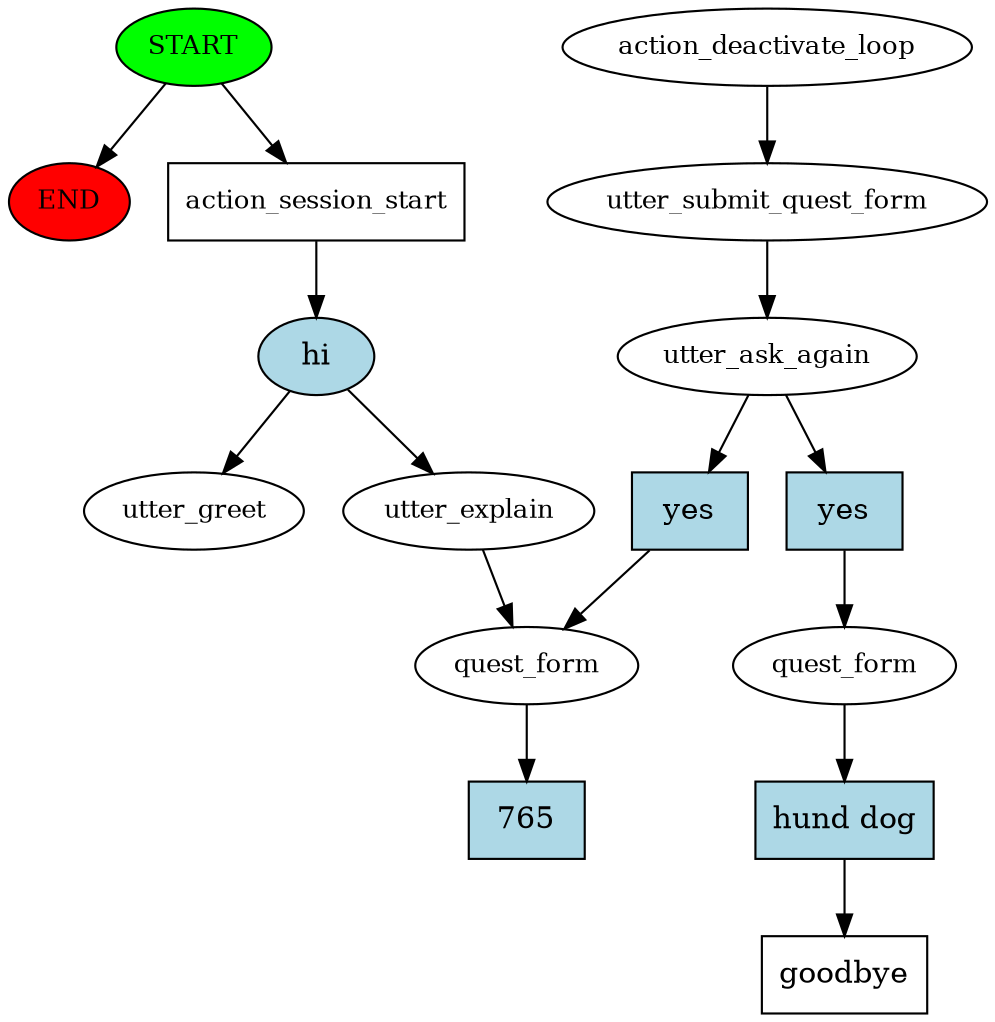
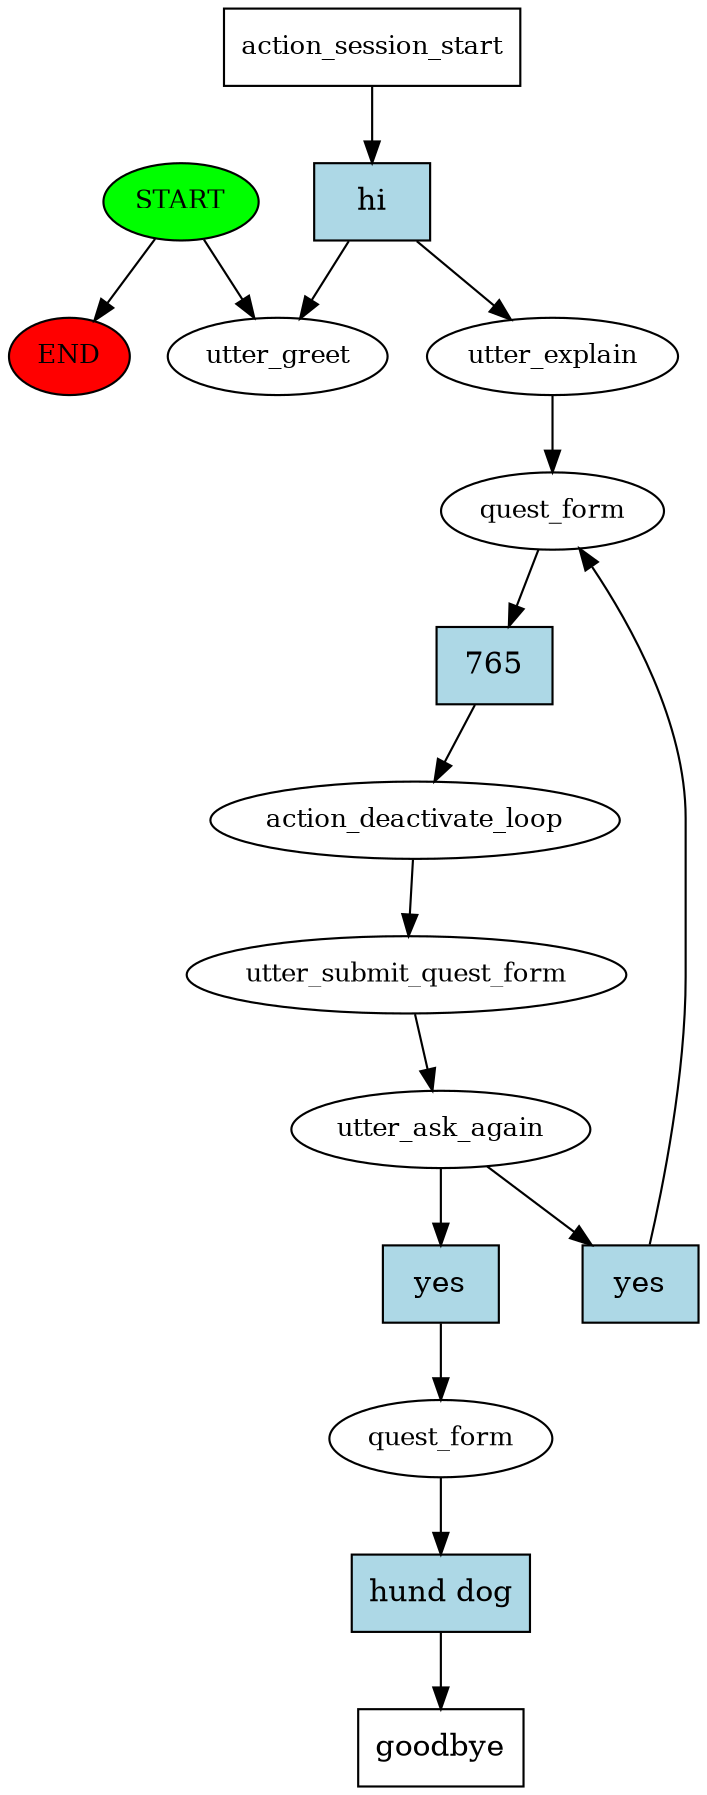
edge "START" -> "action_session_start": now "START" -> "utter_greet"
node "hi": shape ellipse -> box
edge "765" -> "action_deactivate_loop": added
